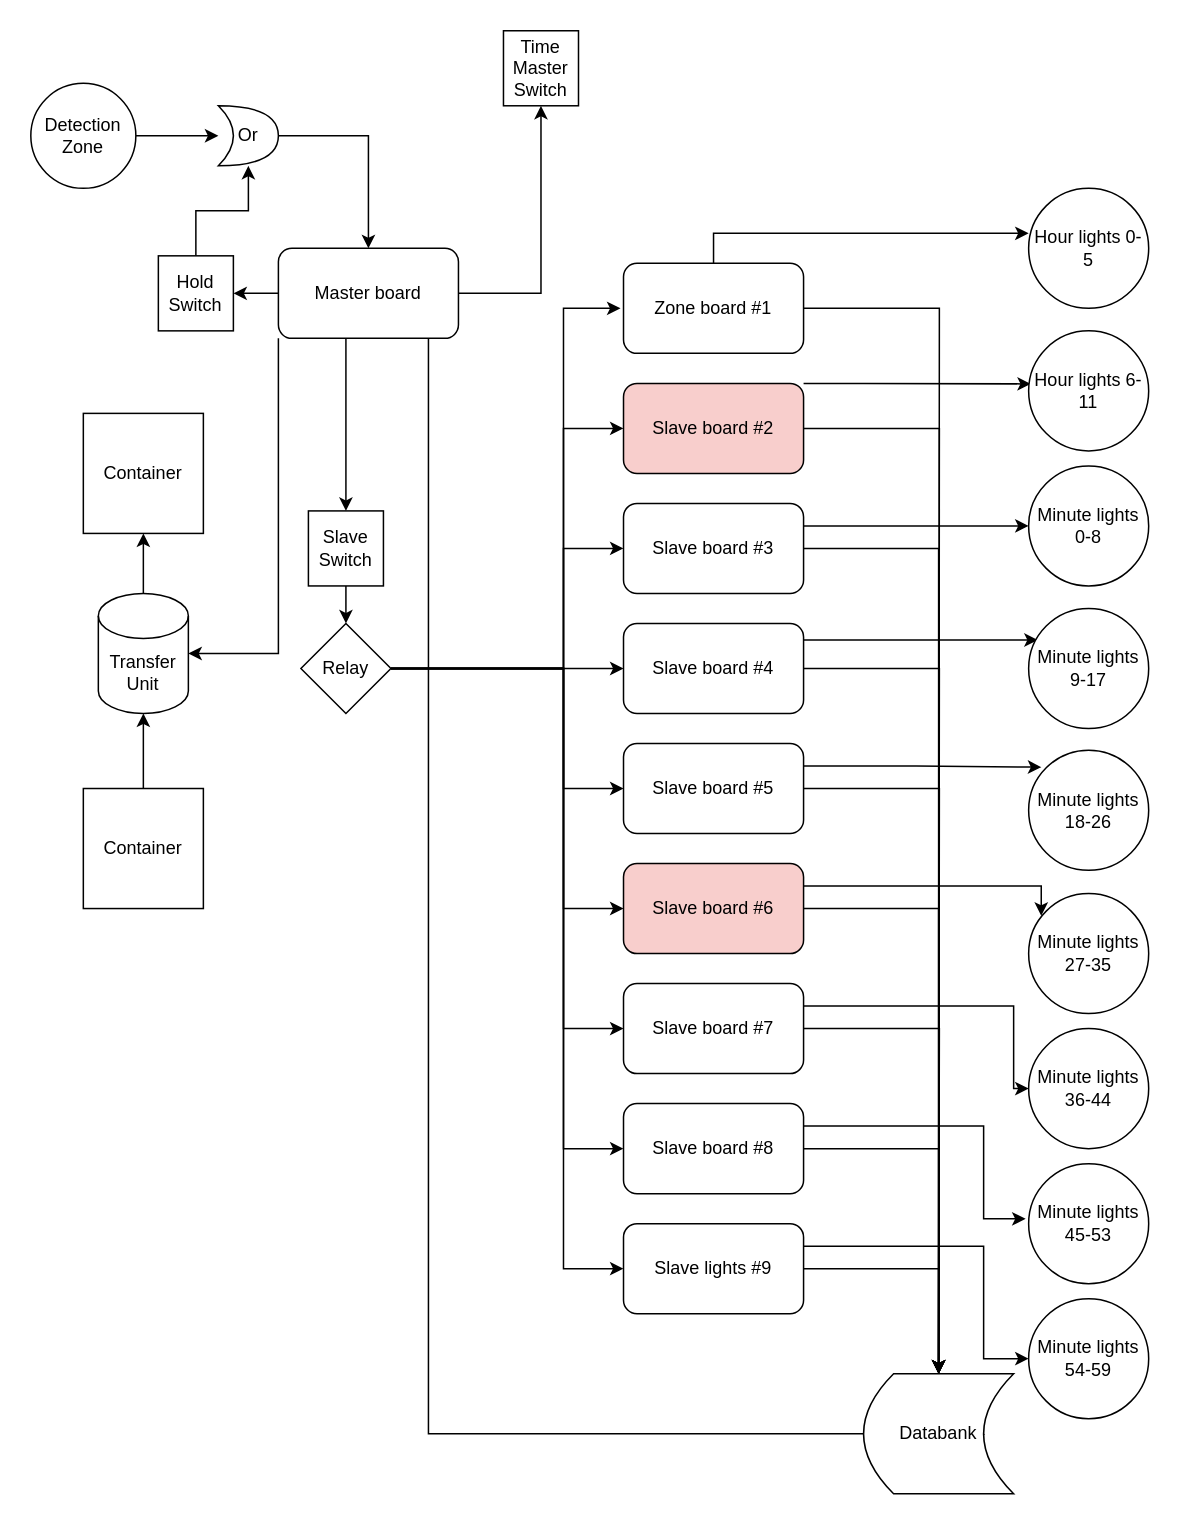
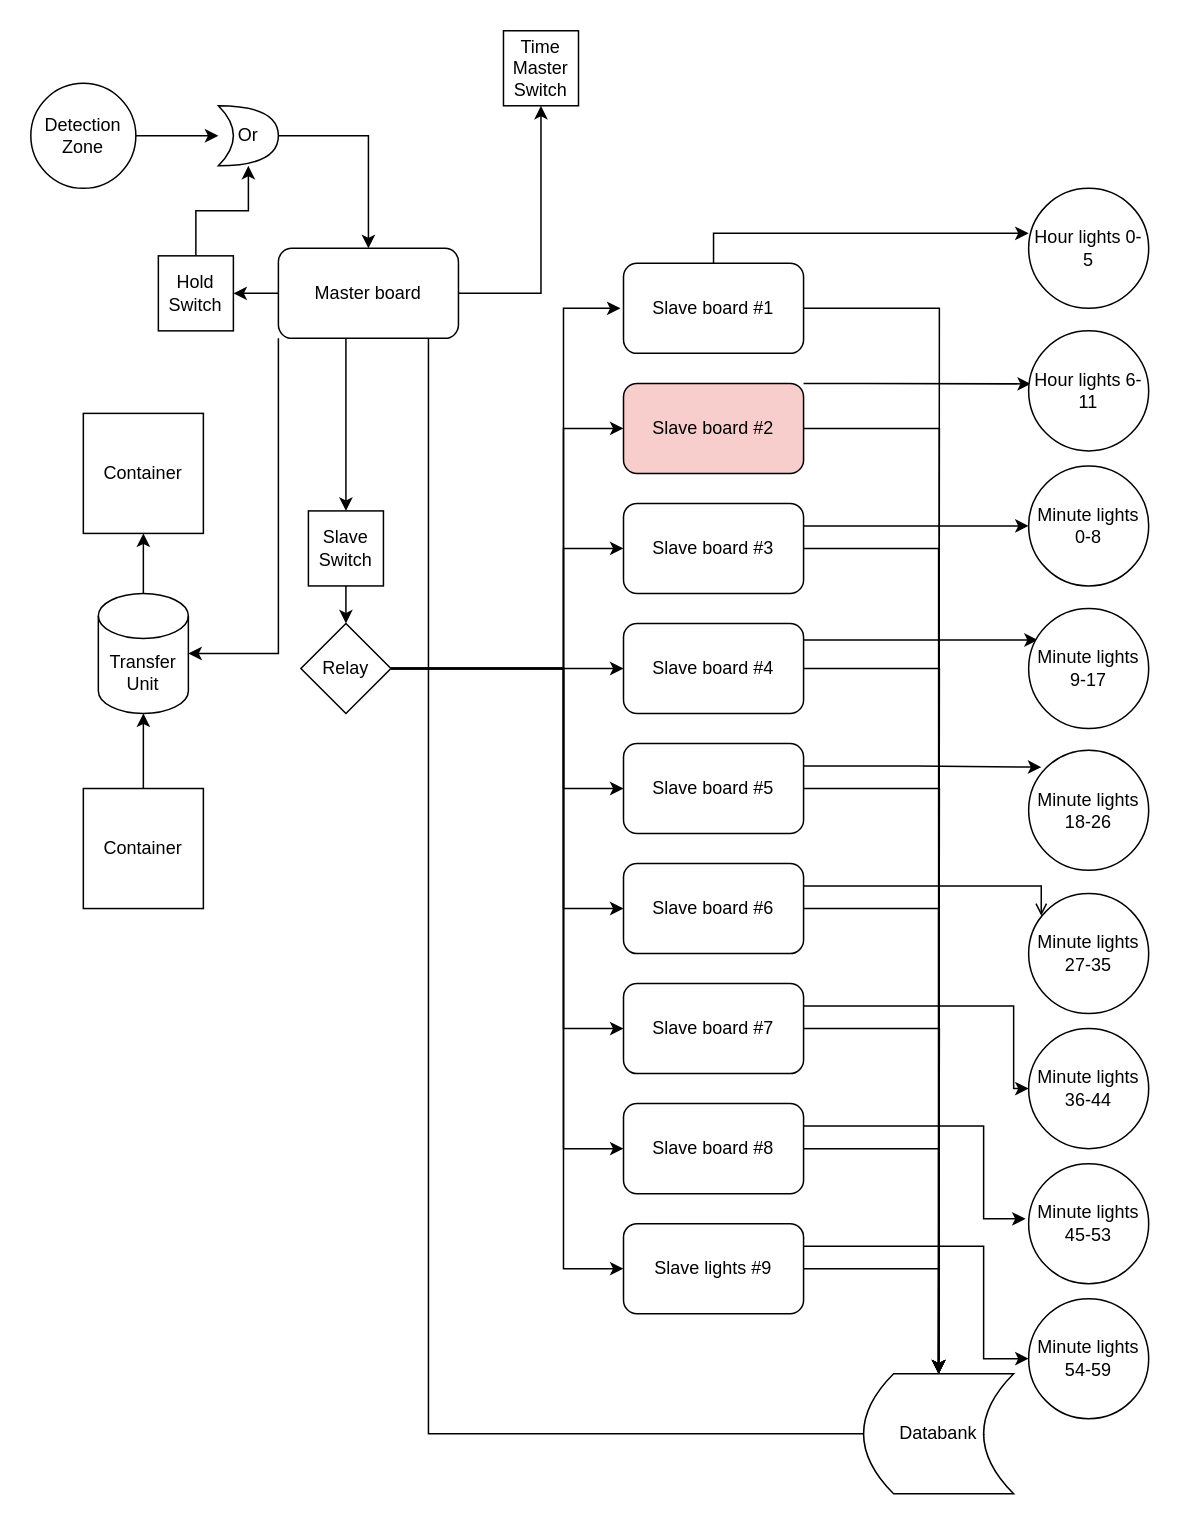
node "Zone board #1": label "Zone board #1" -> "Slave board #1"
edge "Slave board #6" -> "Minute lights 27-35": arrowhead classic -> open
node "Slave board #6": fillcolor #f8cecc -> #ffffff
